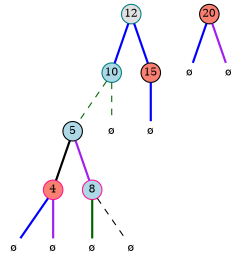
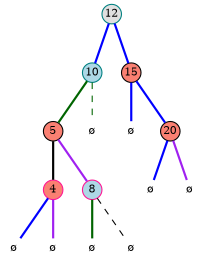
edge "10" -- "5": style dashed -> bold
edge "15" -- "20": added
node "5": fillcolor lightblue -> salmon
